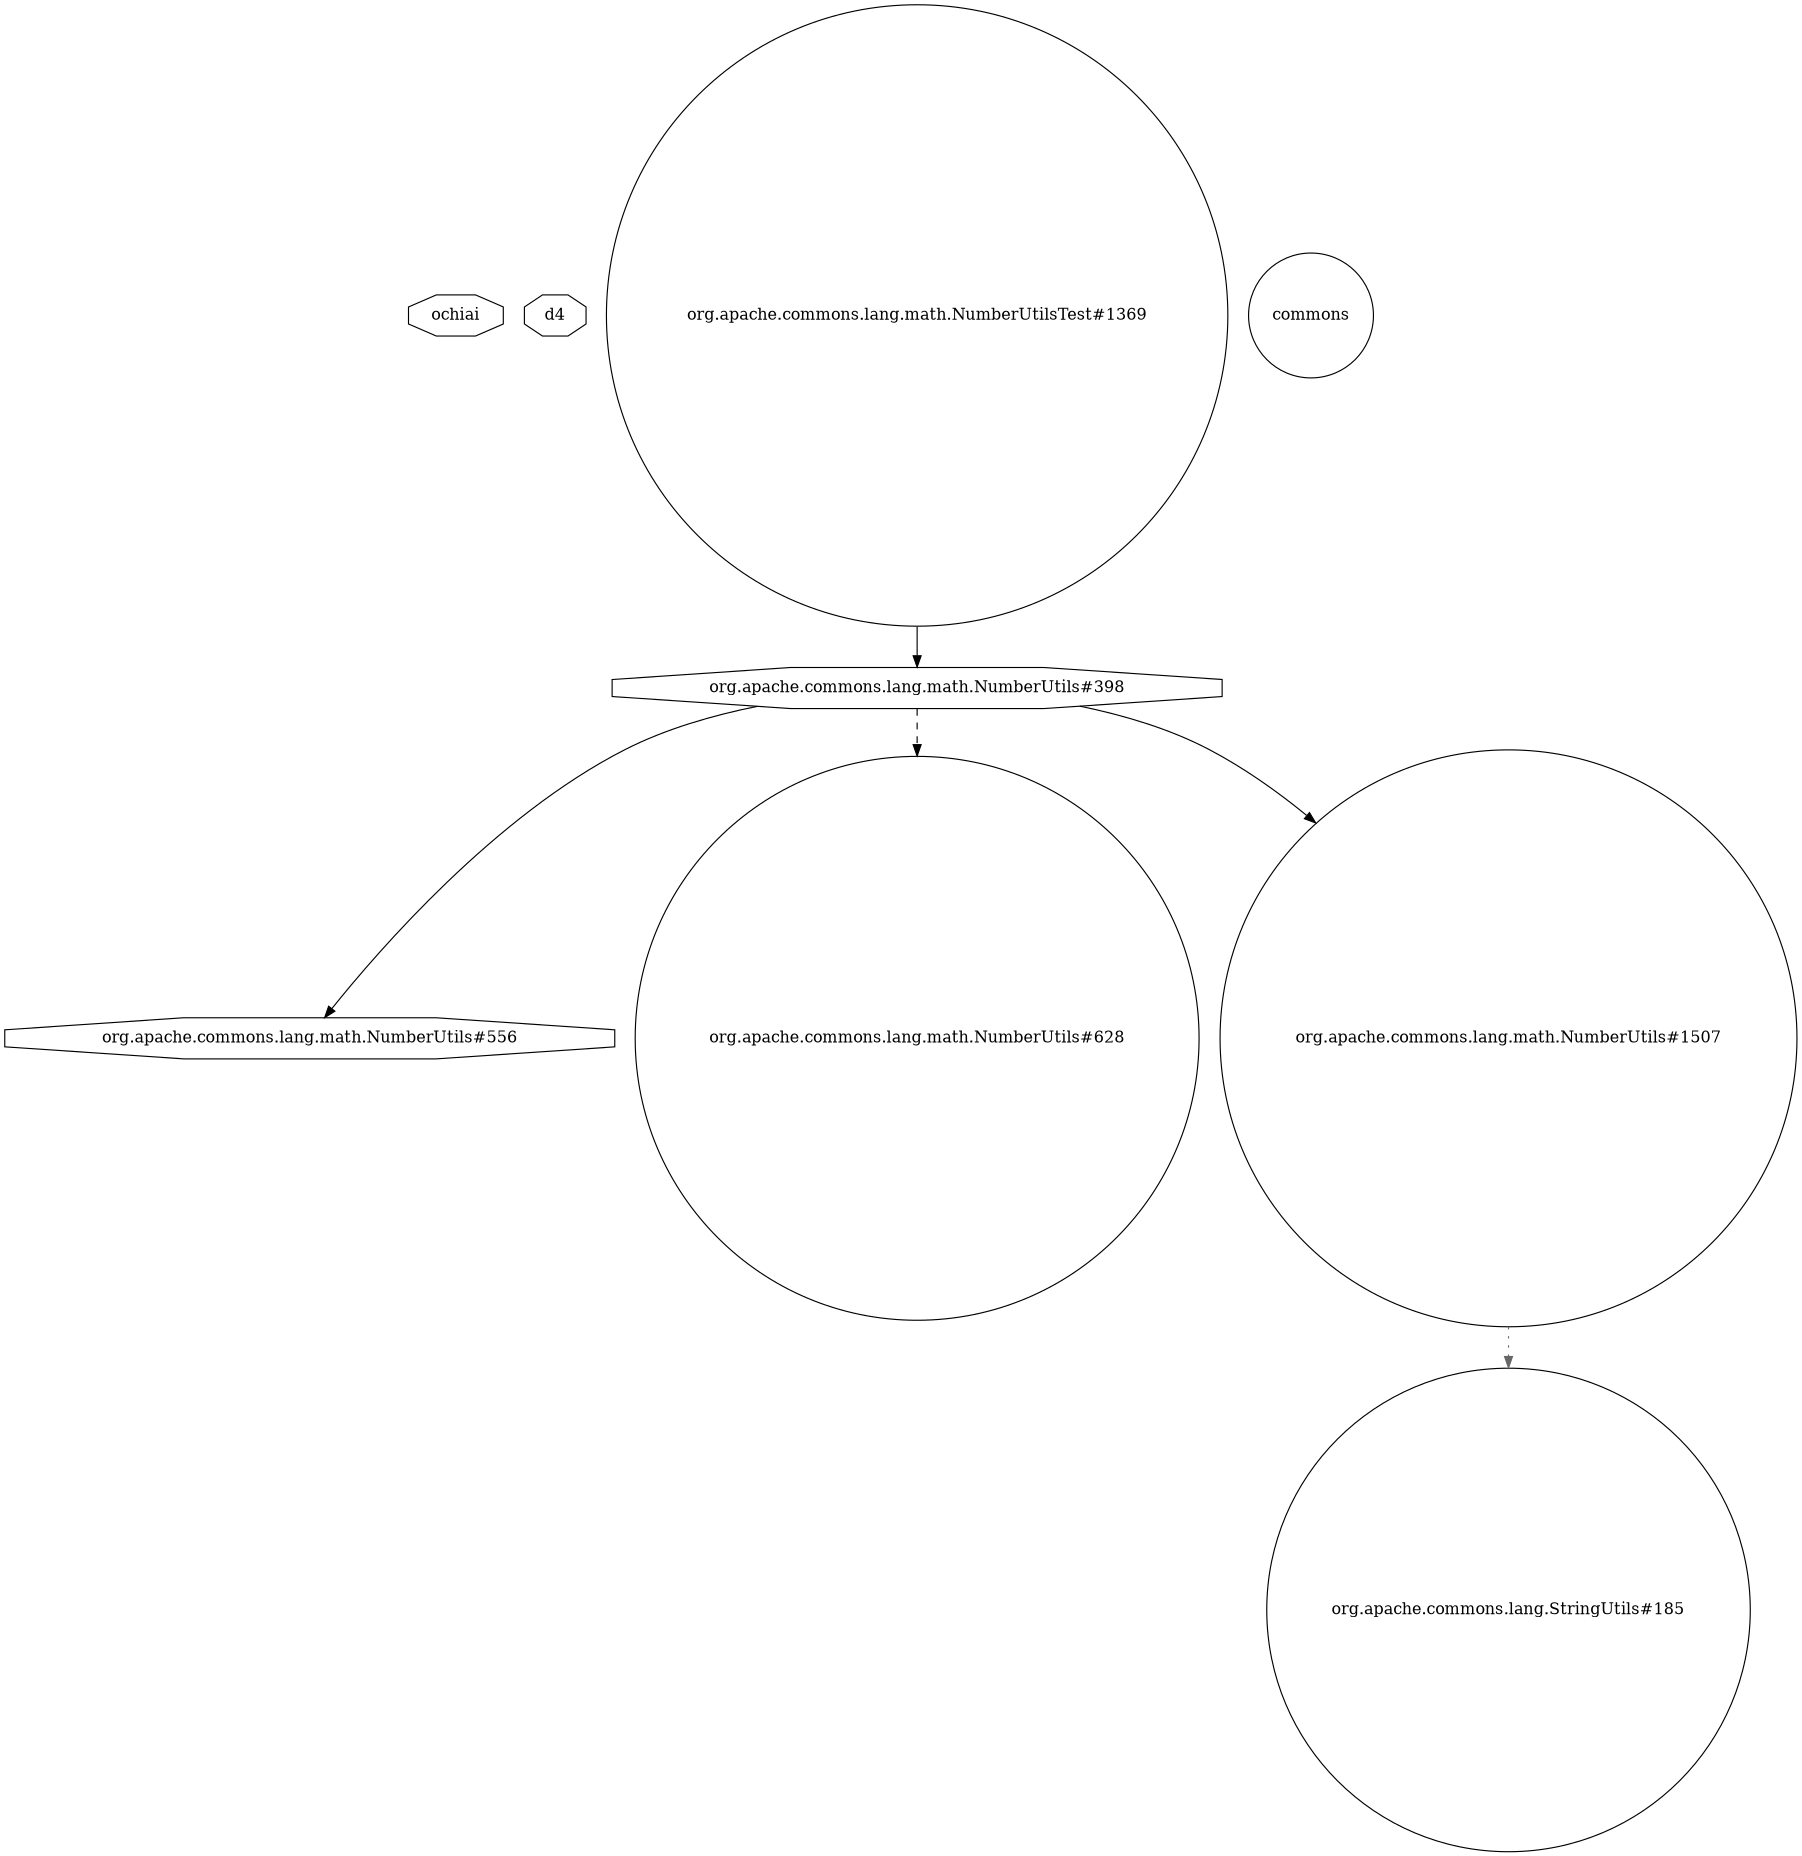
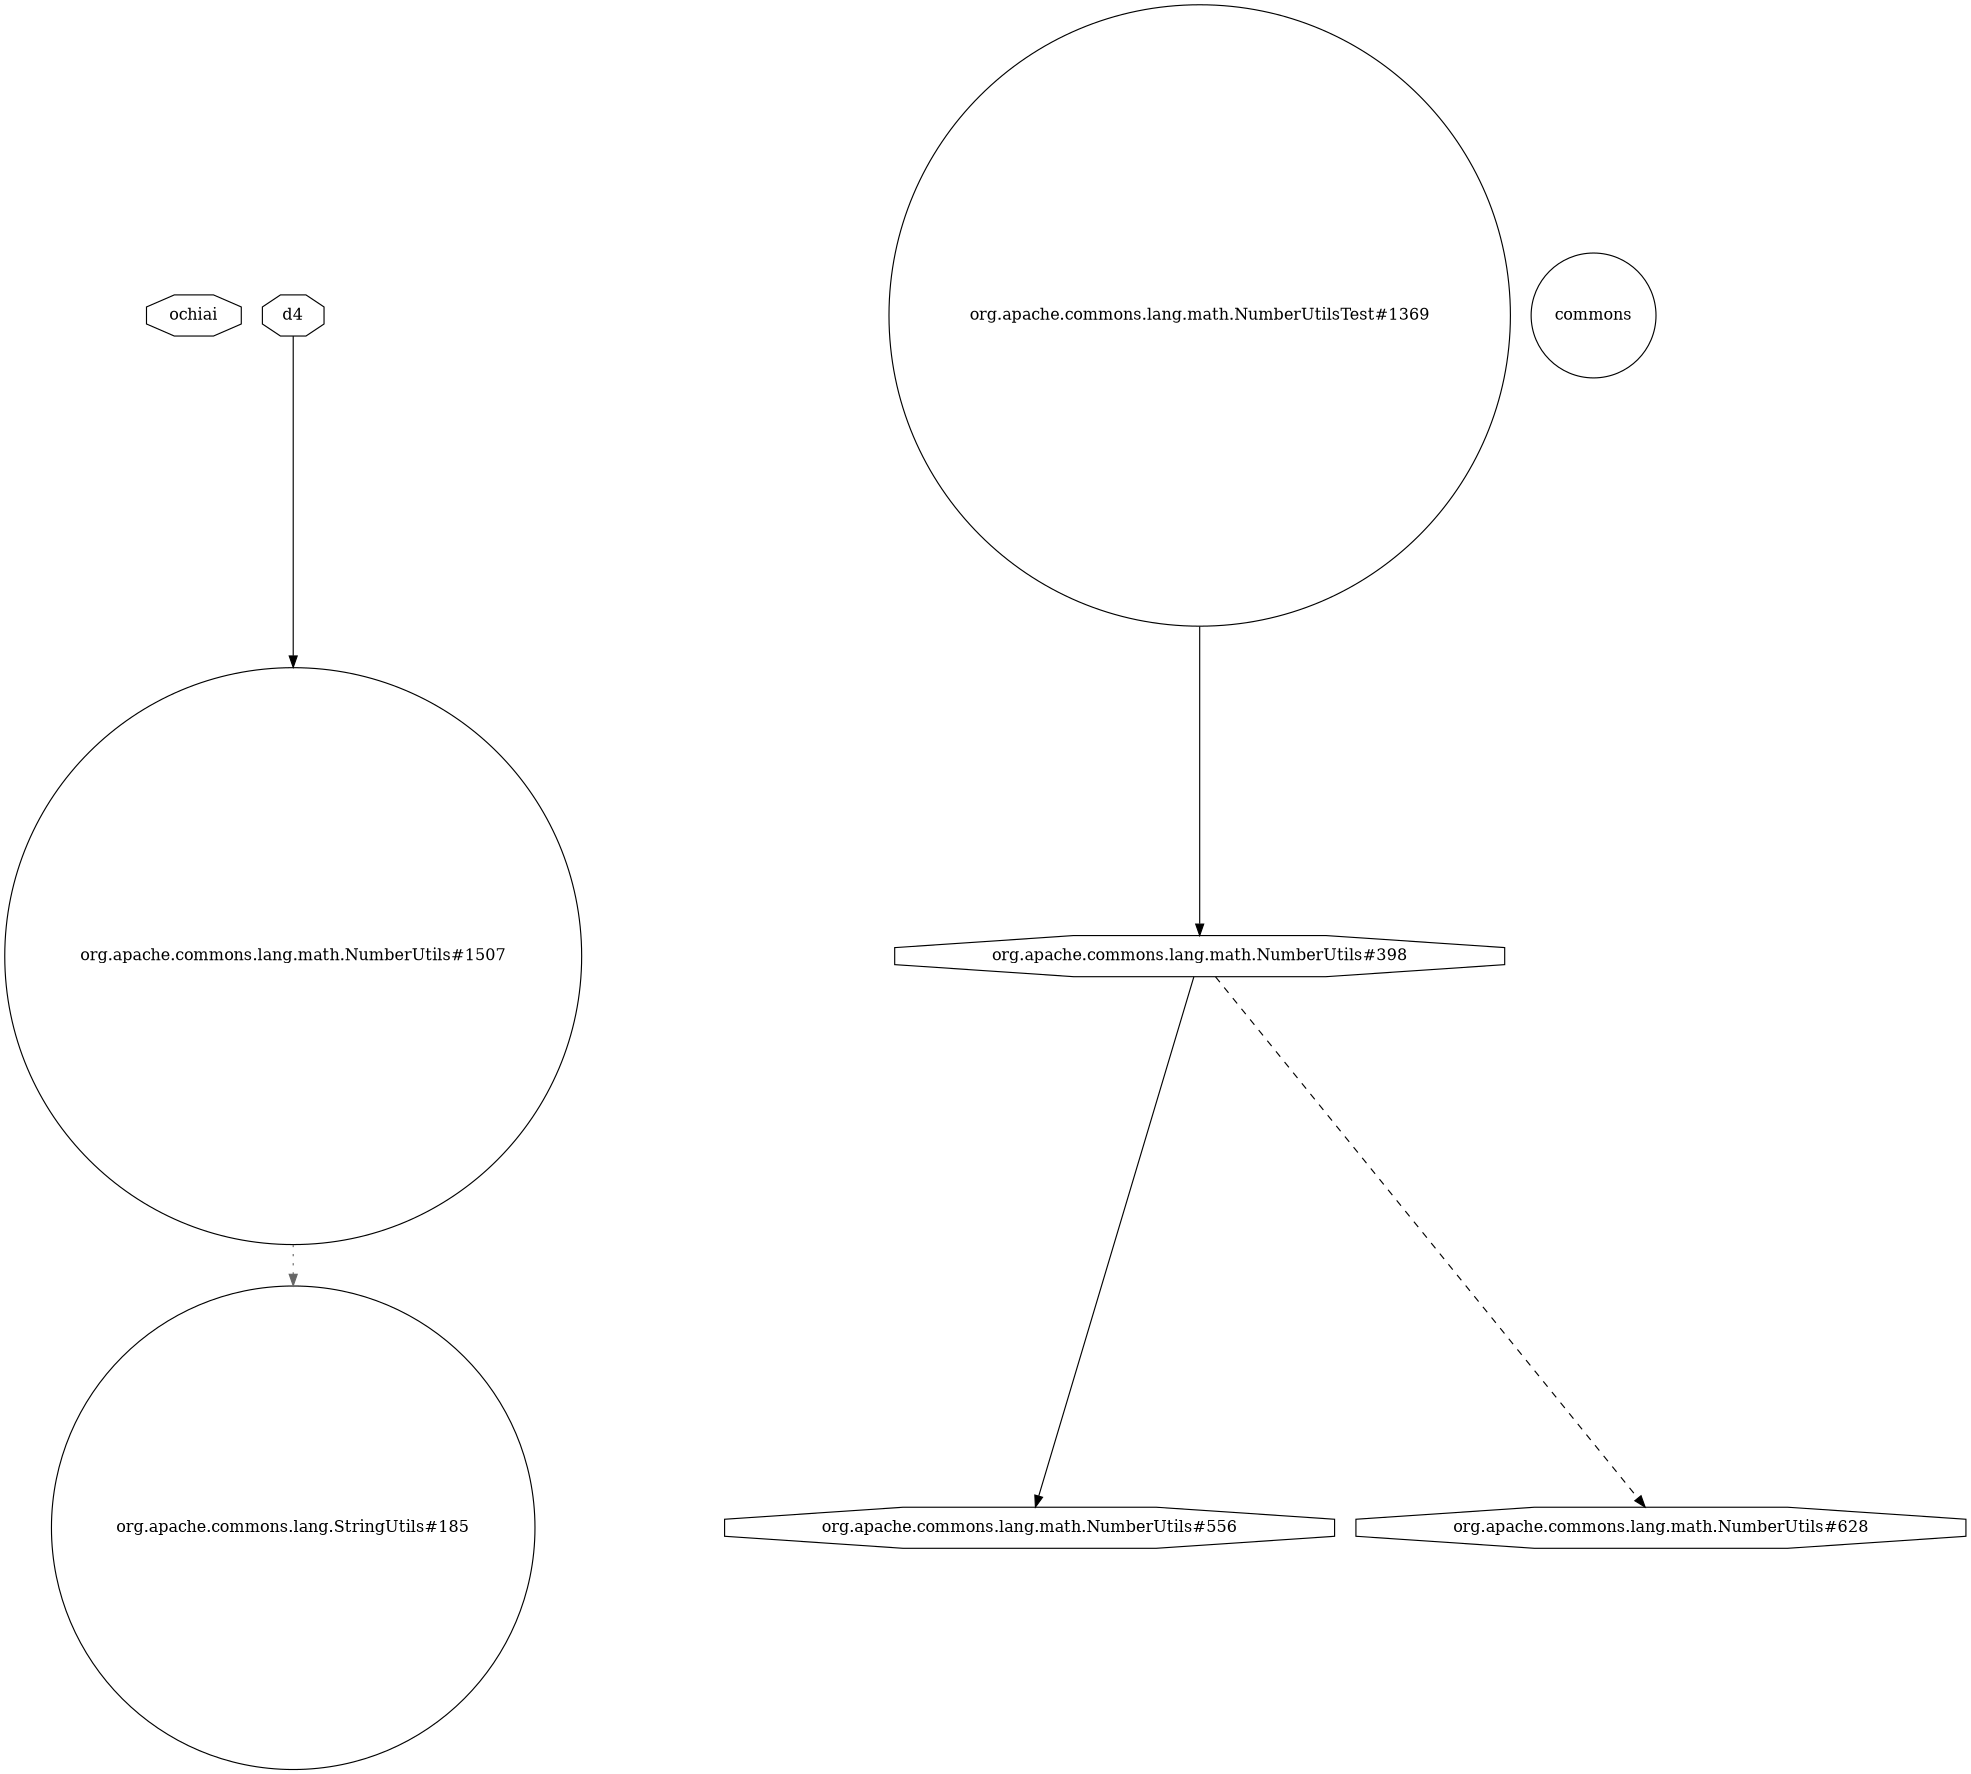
edge "org.apache.commons.lang.math.NumberUtils#398" -> "org.apache.commons.lang.math.NumberUtils#1507": now "d4" -> "org.apache.commons.lang.math.NumberUtils#1507"
node "org.apache.commons.lang.math.NumberUtils#628": shape circle -> octagon
